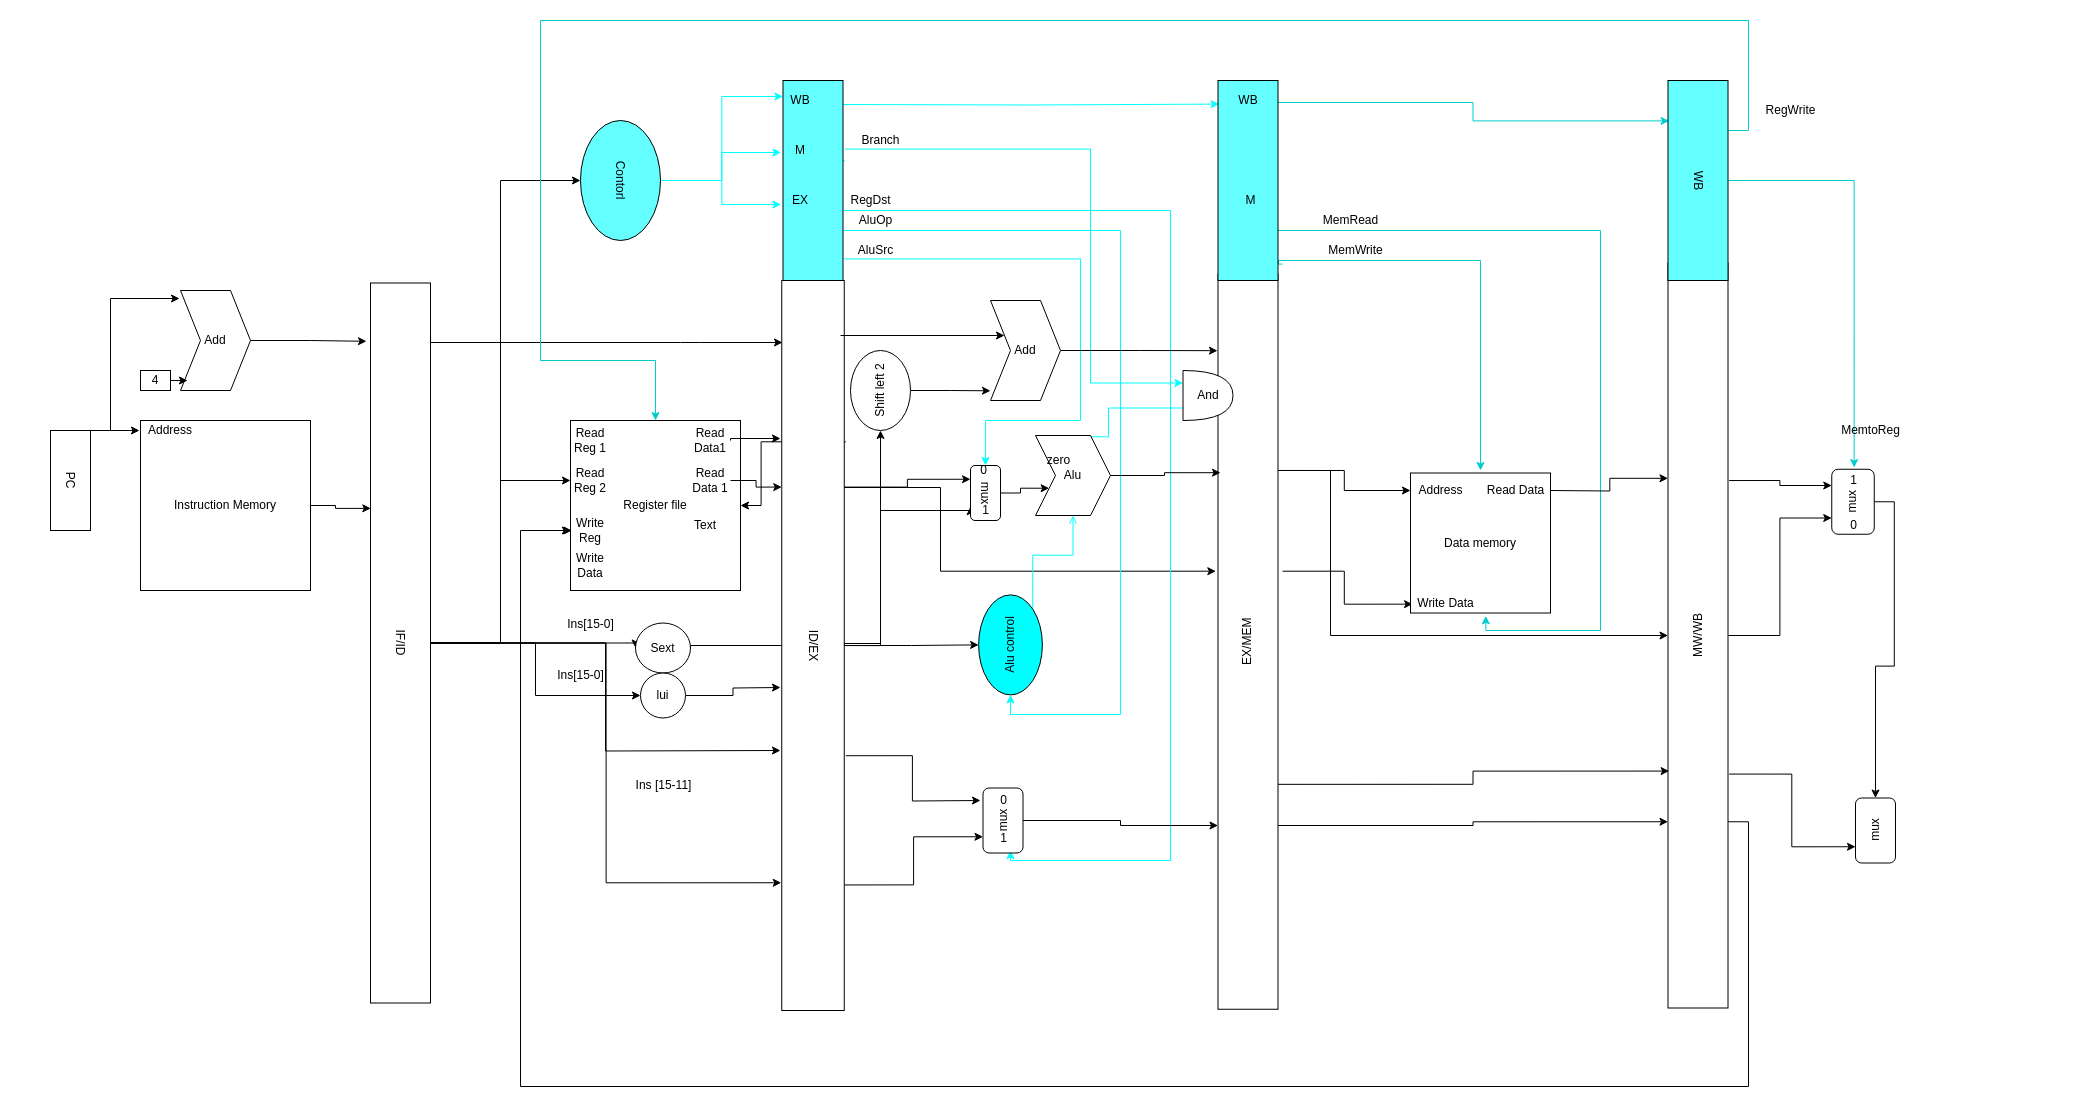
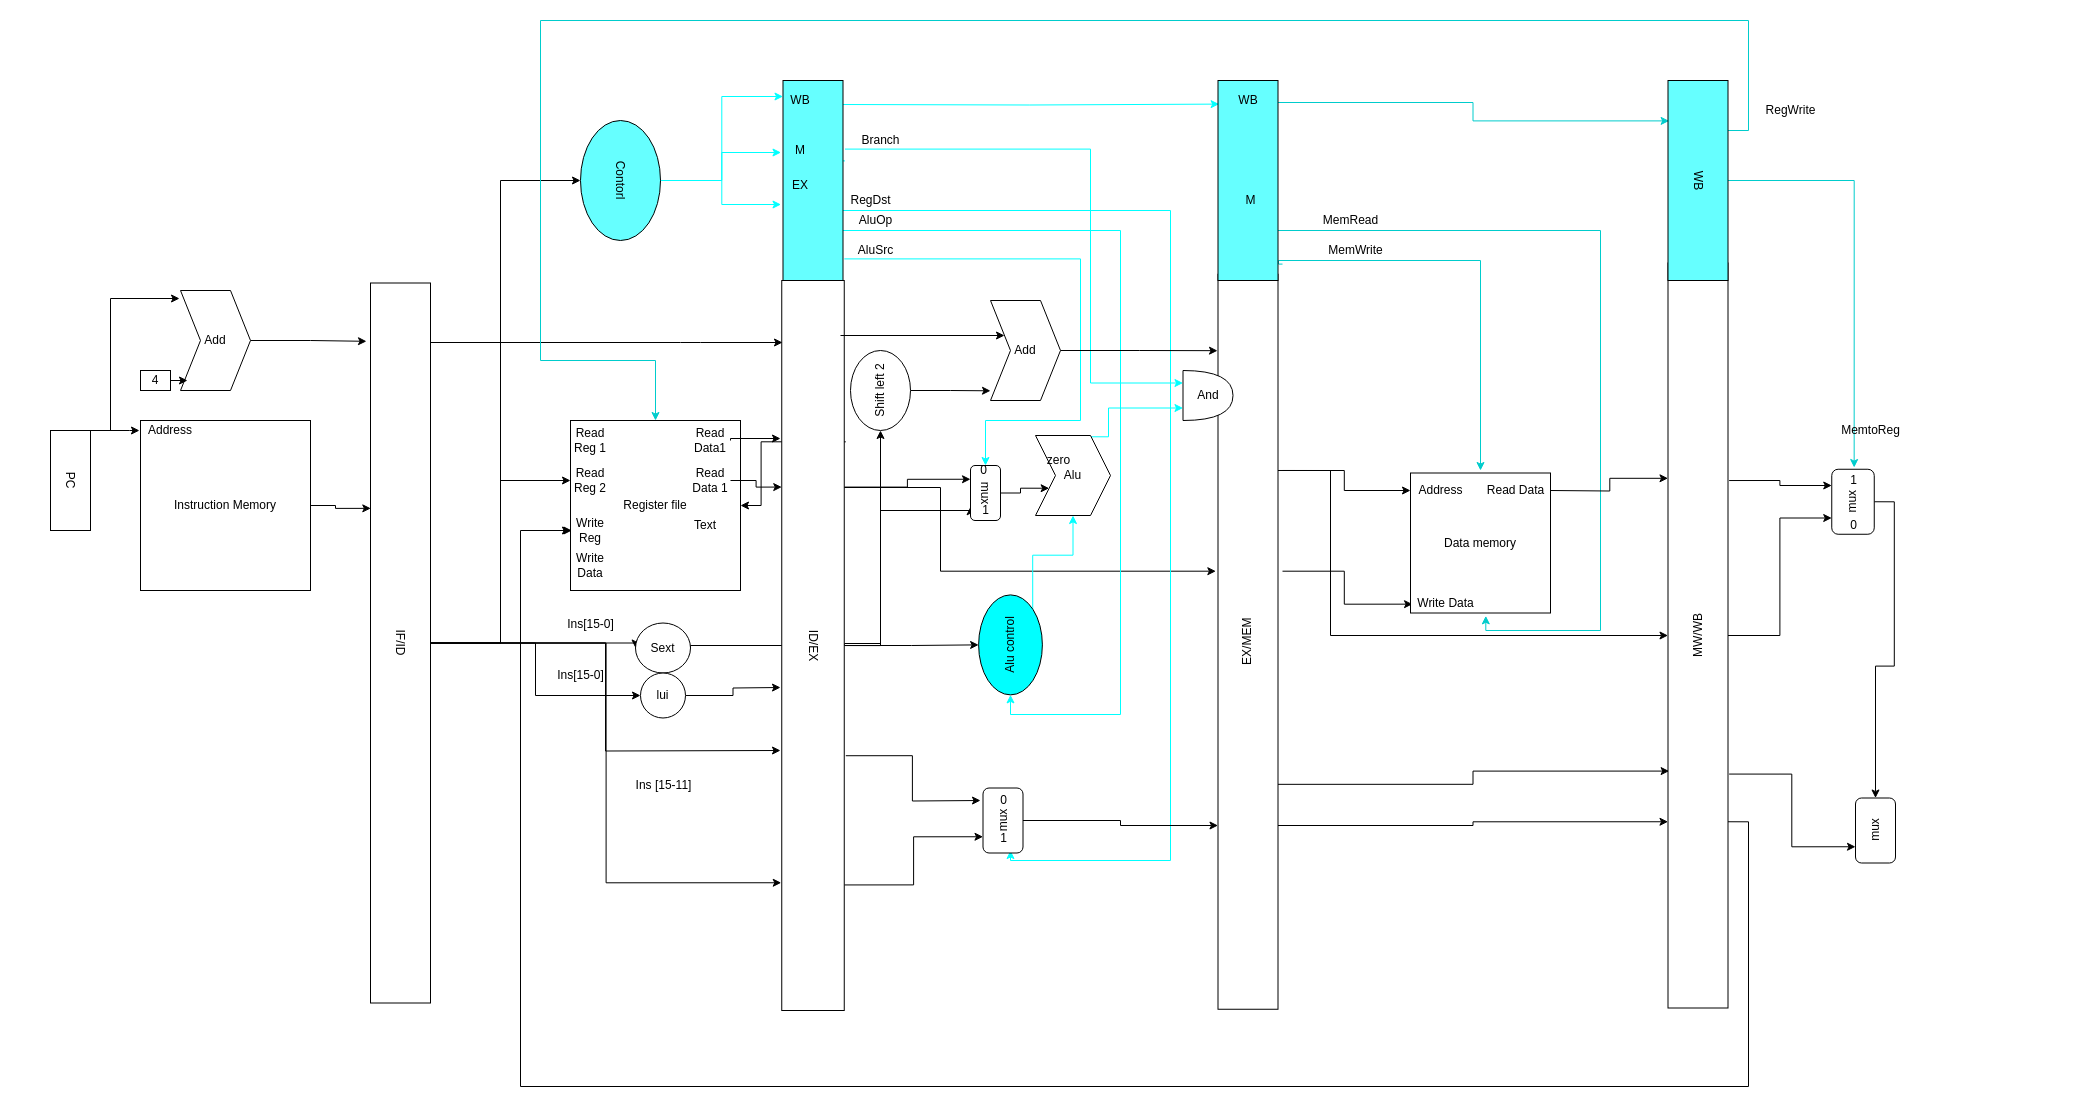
node "EX": moved (801, 201) -> (801, 186)
edge "And" -- "Alu": arrowhead none -> classic
edge "Alu" -> "EX/MEM": removed
edge "Alu control" -> "Alu": arrowhead open -> classic
